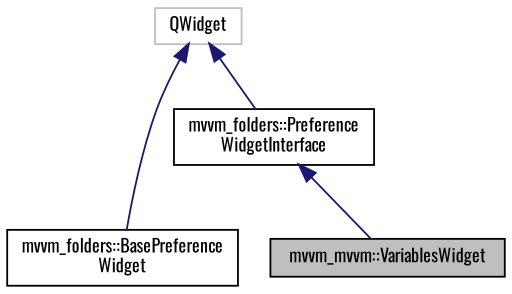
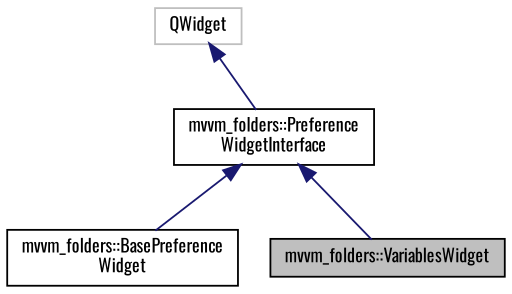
edge "mvvm_folders::BasePreference Widget" -> "QWidget": now "mvvm_folders::BasePreference Widget" -> "mvvm_folders::Preference WidgetInterface"
node "mvvm_mvvm::VariablesWidget": label "mvvm_mvvm::VariablesWidget" -> "mvvm_folders::VariablesWidget"
